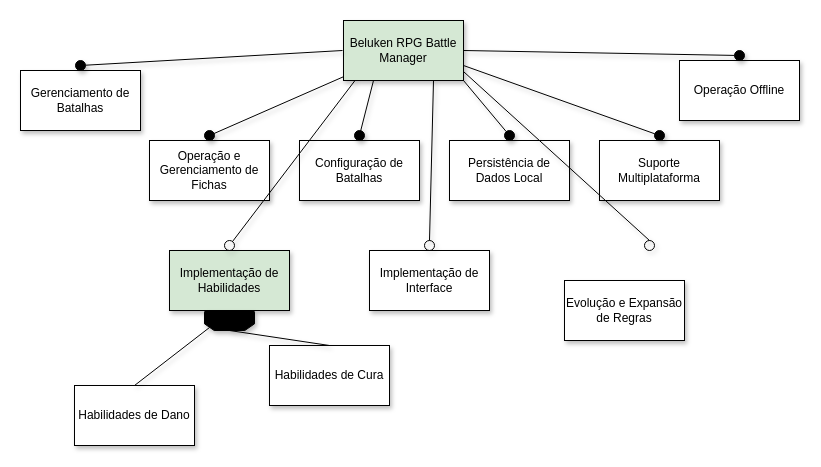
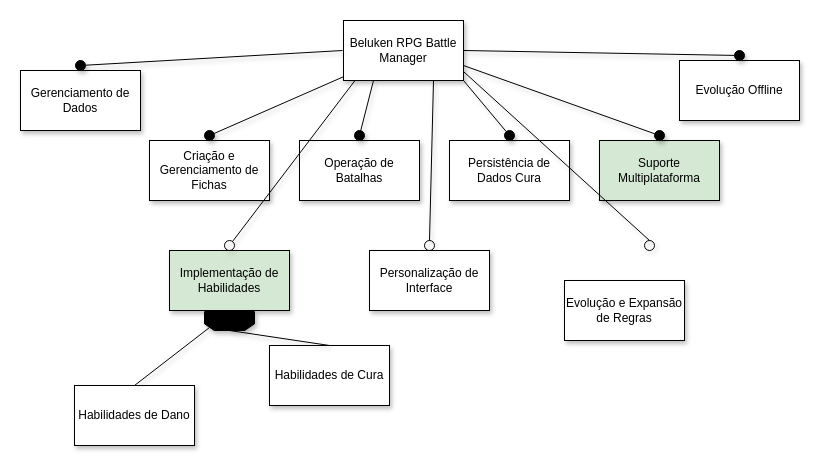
node "Beluken RPG Battle Manager": fillcolor #d5e8d4 -> #ffffff
node "Operação Offline": label "Operação Offline" -> "Evolução Offline"
node "Gerenciamento de Batalhas": label "Gerenciamento de Batalhas" -> "Gerenciamento de Dados"
node "Operação e Gerenciamento de Fichas": label "Operação e Gerenciamento de Fichas" -> "Criação e Gerenciamento de Fichas"
node "Configuração de Batalhas": label "Configuração de Batalhas" -> "Operação de Batalhas"
node "Persistência de Dados Local": label "Persistência de Dados Local" -> "Persistência de Dados Cura"
node "Suporte Multiplataforma": fillcolor #ffffff -> #d5e8d4
node "Implementação de Interface": label "Implementação de Interface" -> "Personalização de Interface"
